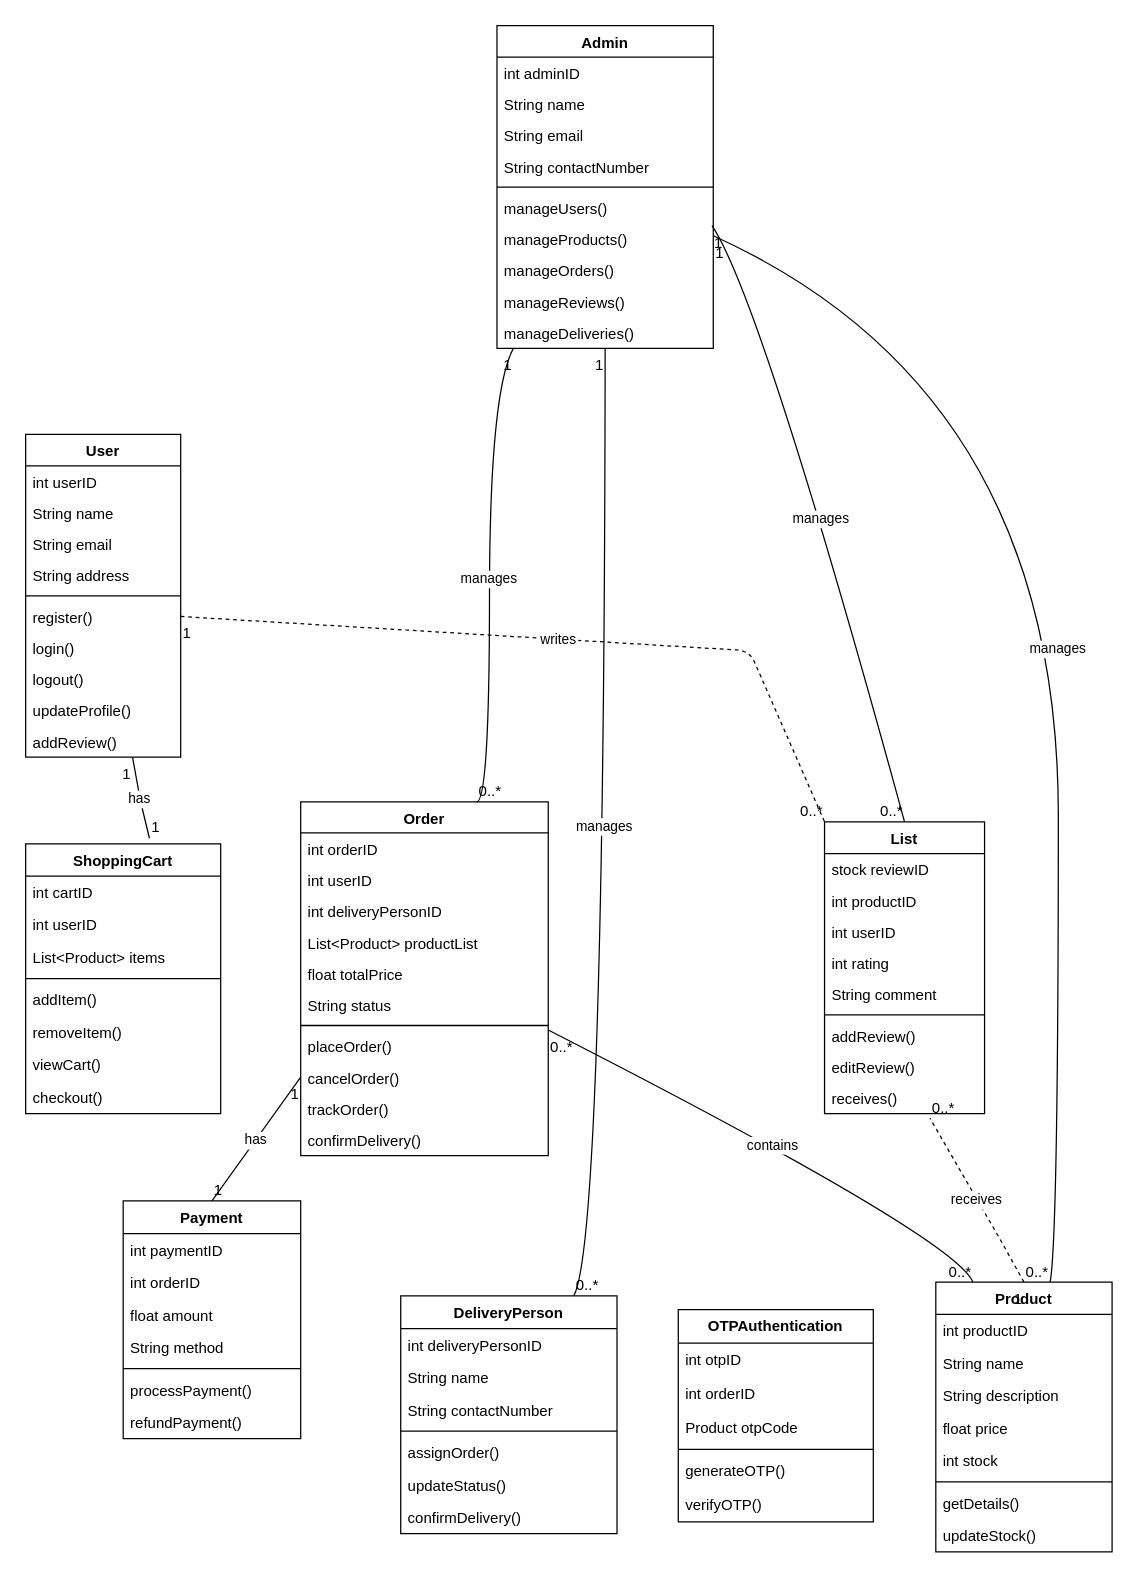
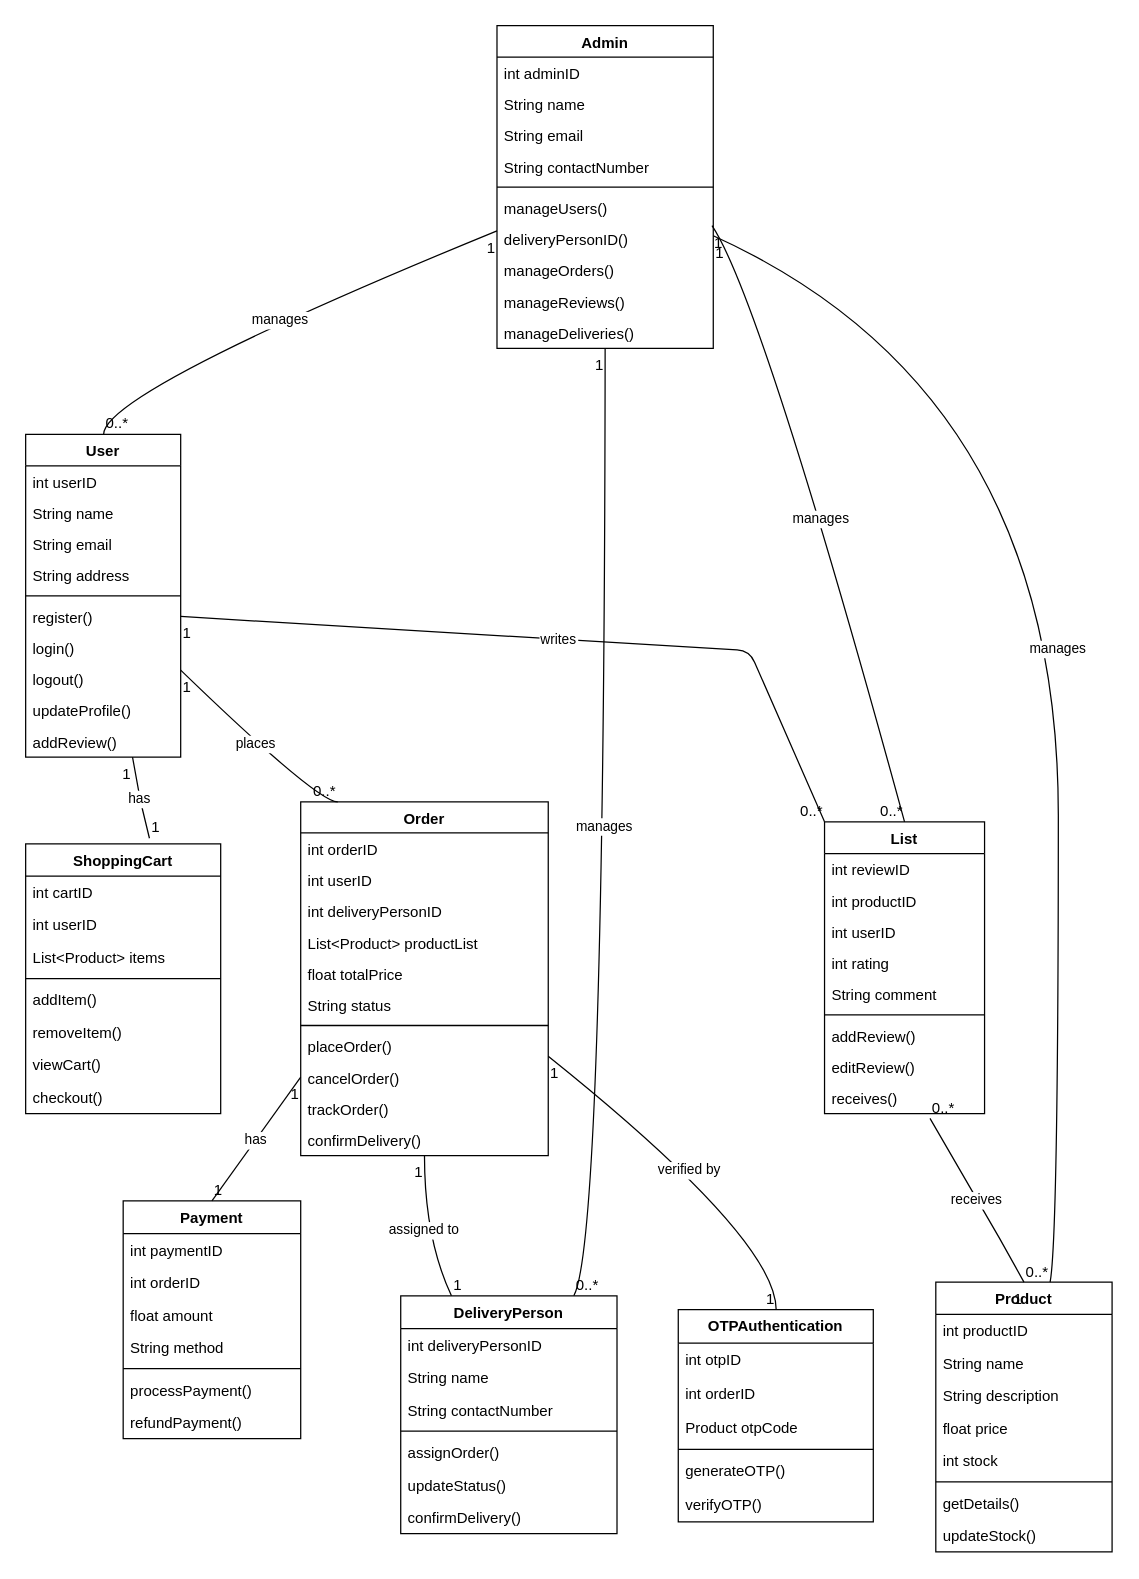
node "manageProducts()": label "manageProducts()" -> "deliveryPersonID()"
edge "Admin" -- "User": added, labels "1", "manages", "0..*"
edge "Admin" -- "Order": removed, labels "1", "manages", "0..*"
edge "register()" -- "List": style dashed -> solid
edge "User" -- "Order": added, labels "1", "places", "0..*"
node "stock reviewID": label "stock reviewID" -> "int reviewID"
edge "Order" -- "Product": removed, labels "0..*", "contains", "0..*"
edge "receives()" -- "Product": style dashed -> solid
edge "Order" -- "OTPAuthentication": added, labels "1", "verified by", "1"
edge "Order" -- "DeliveryPerson": added, labels "1", "assigned to", "1"
